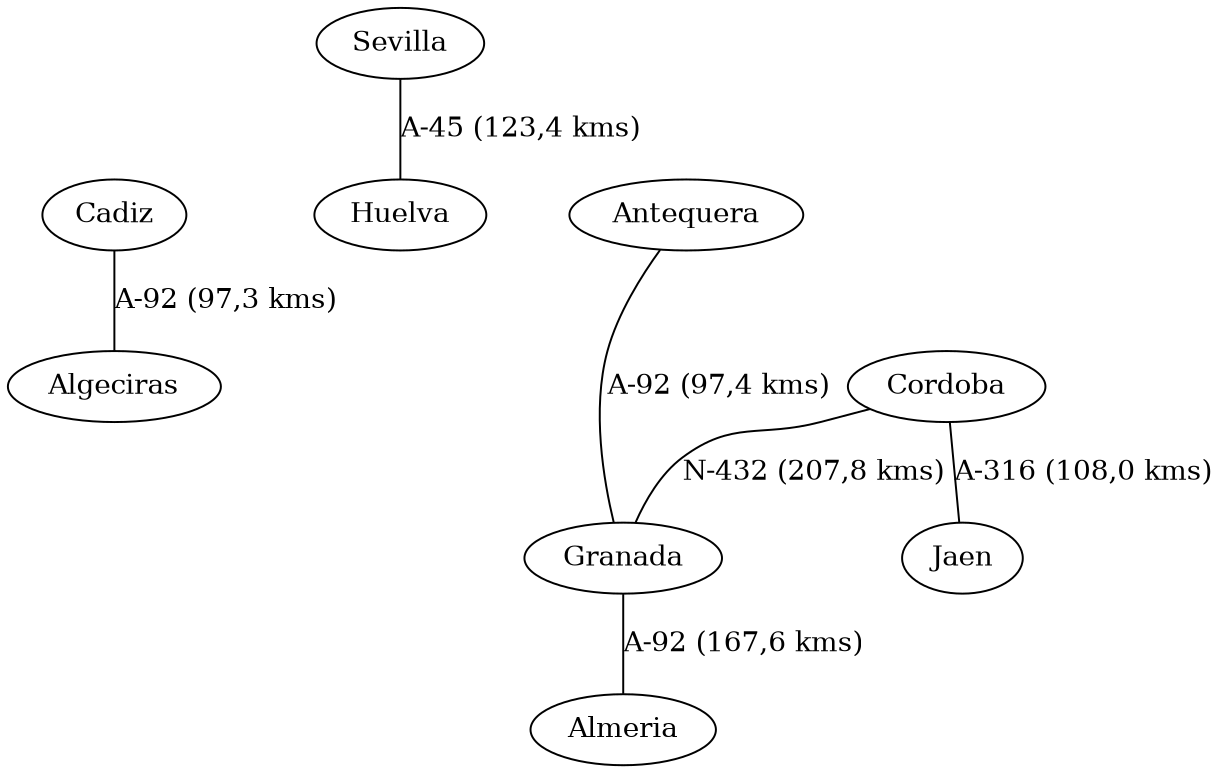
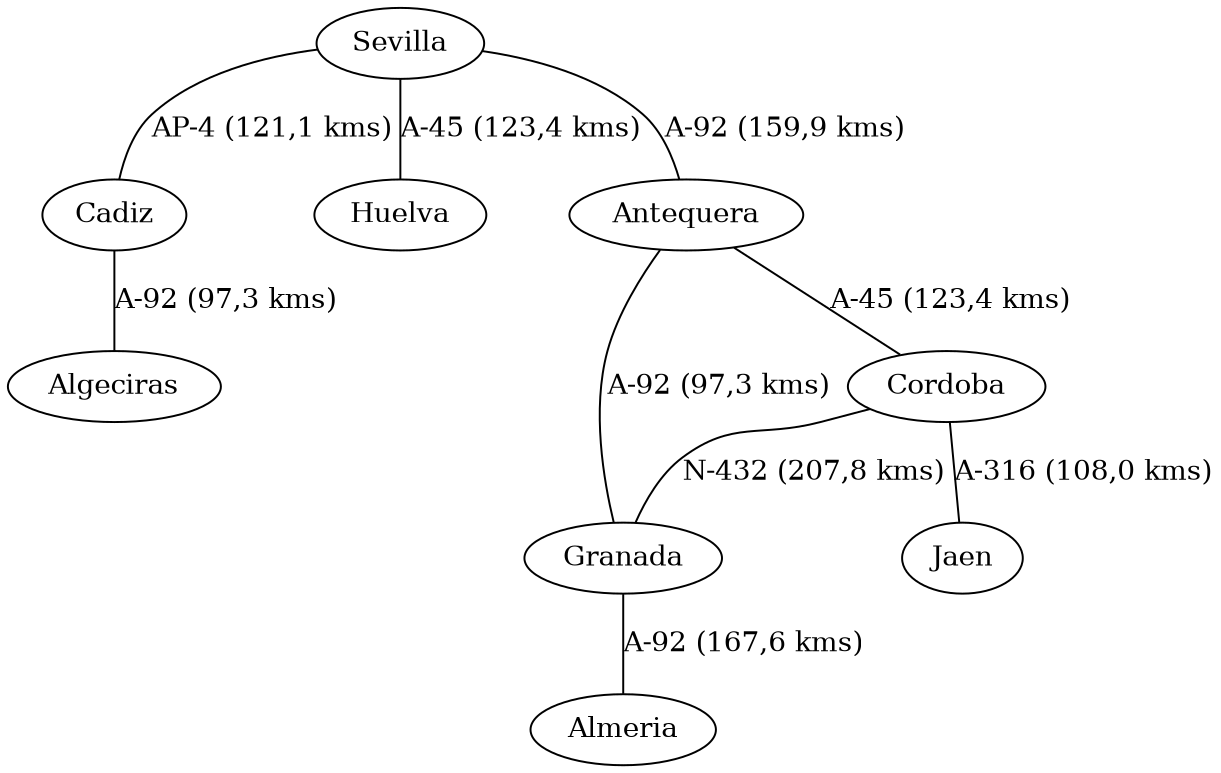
edge "Sevilla" -- "Cadiz": added, label "AP-4 (121,1 kms)"
edge "Sevilla" -- "Antequera": added, label "A-92 (159,9 kms)"
edge "Antequera" -- "Cordoba": added, label "A-45 (123,4 kms)"
edge "Antequera" -- "Granada": label "A-92 (97,4 kms)" -> "A-92 (97,3 kms)"
